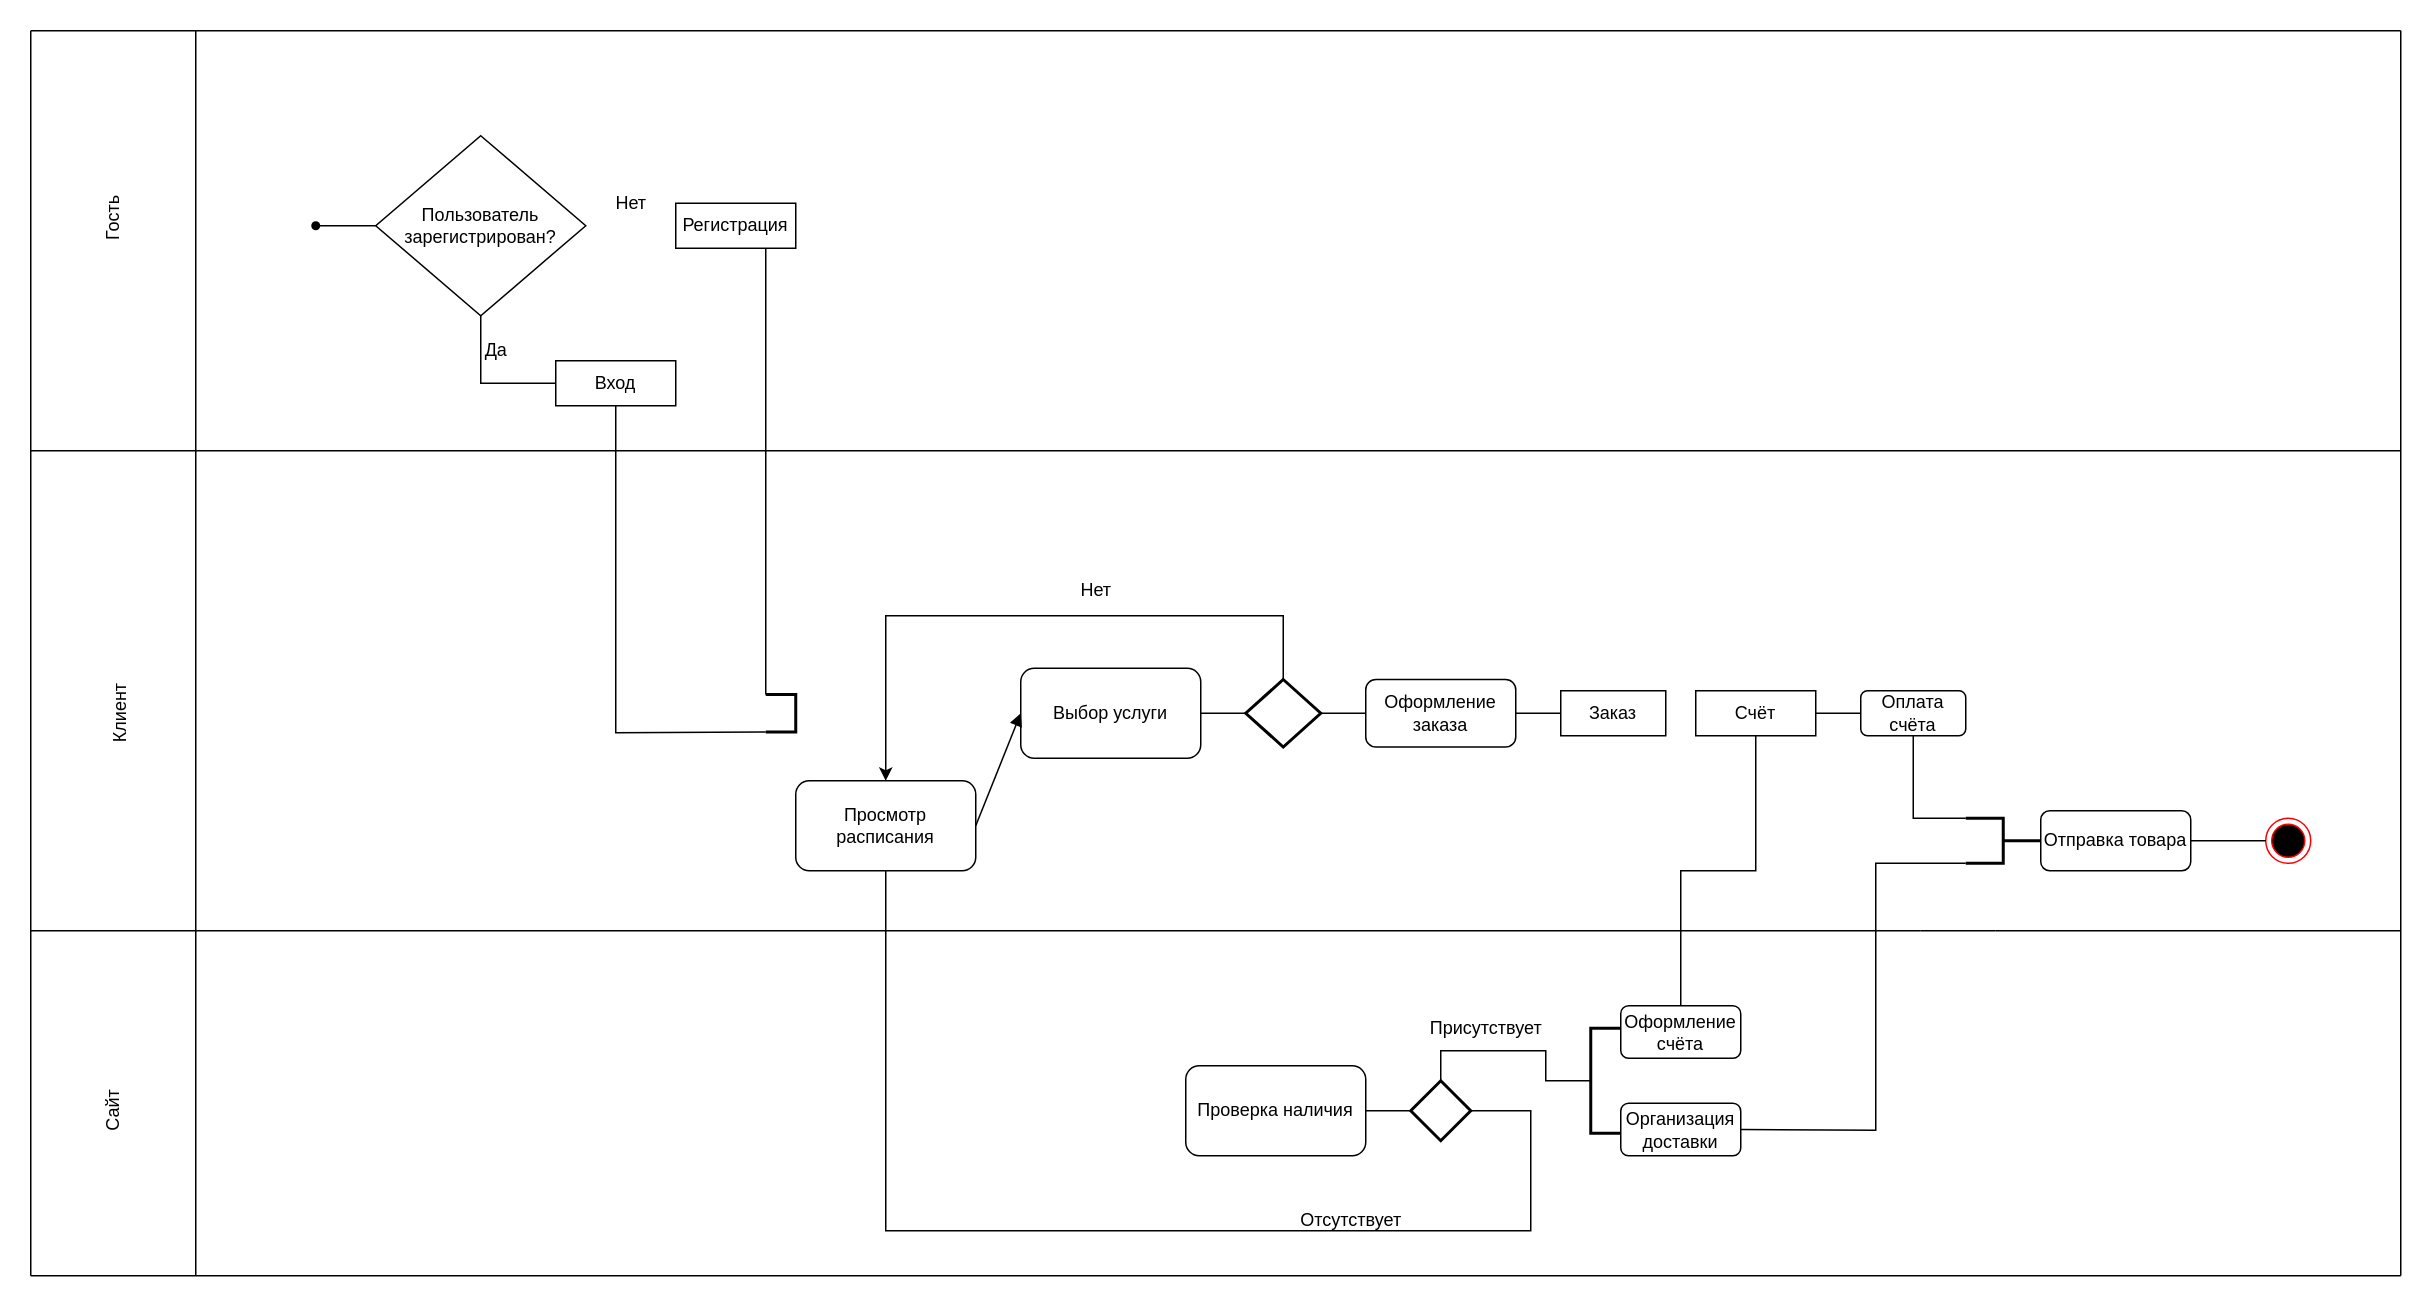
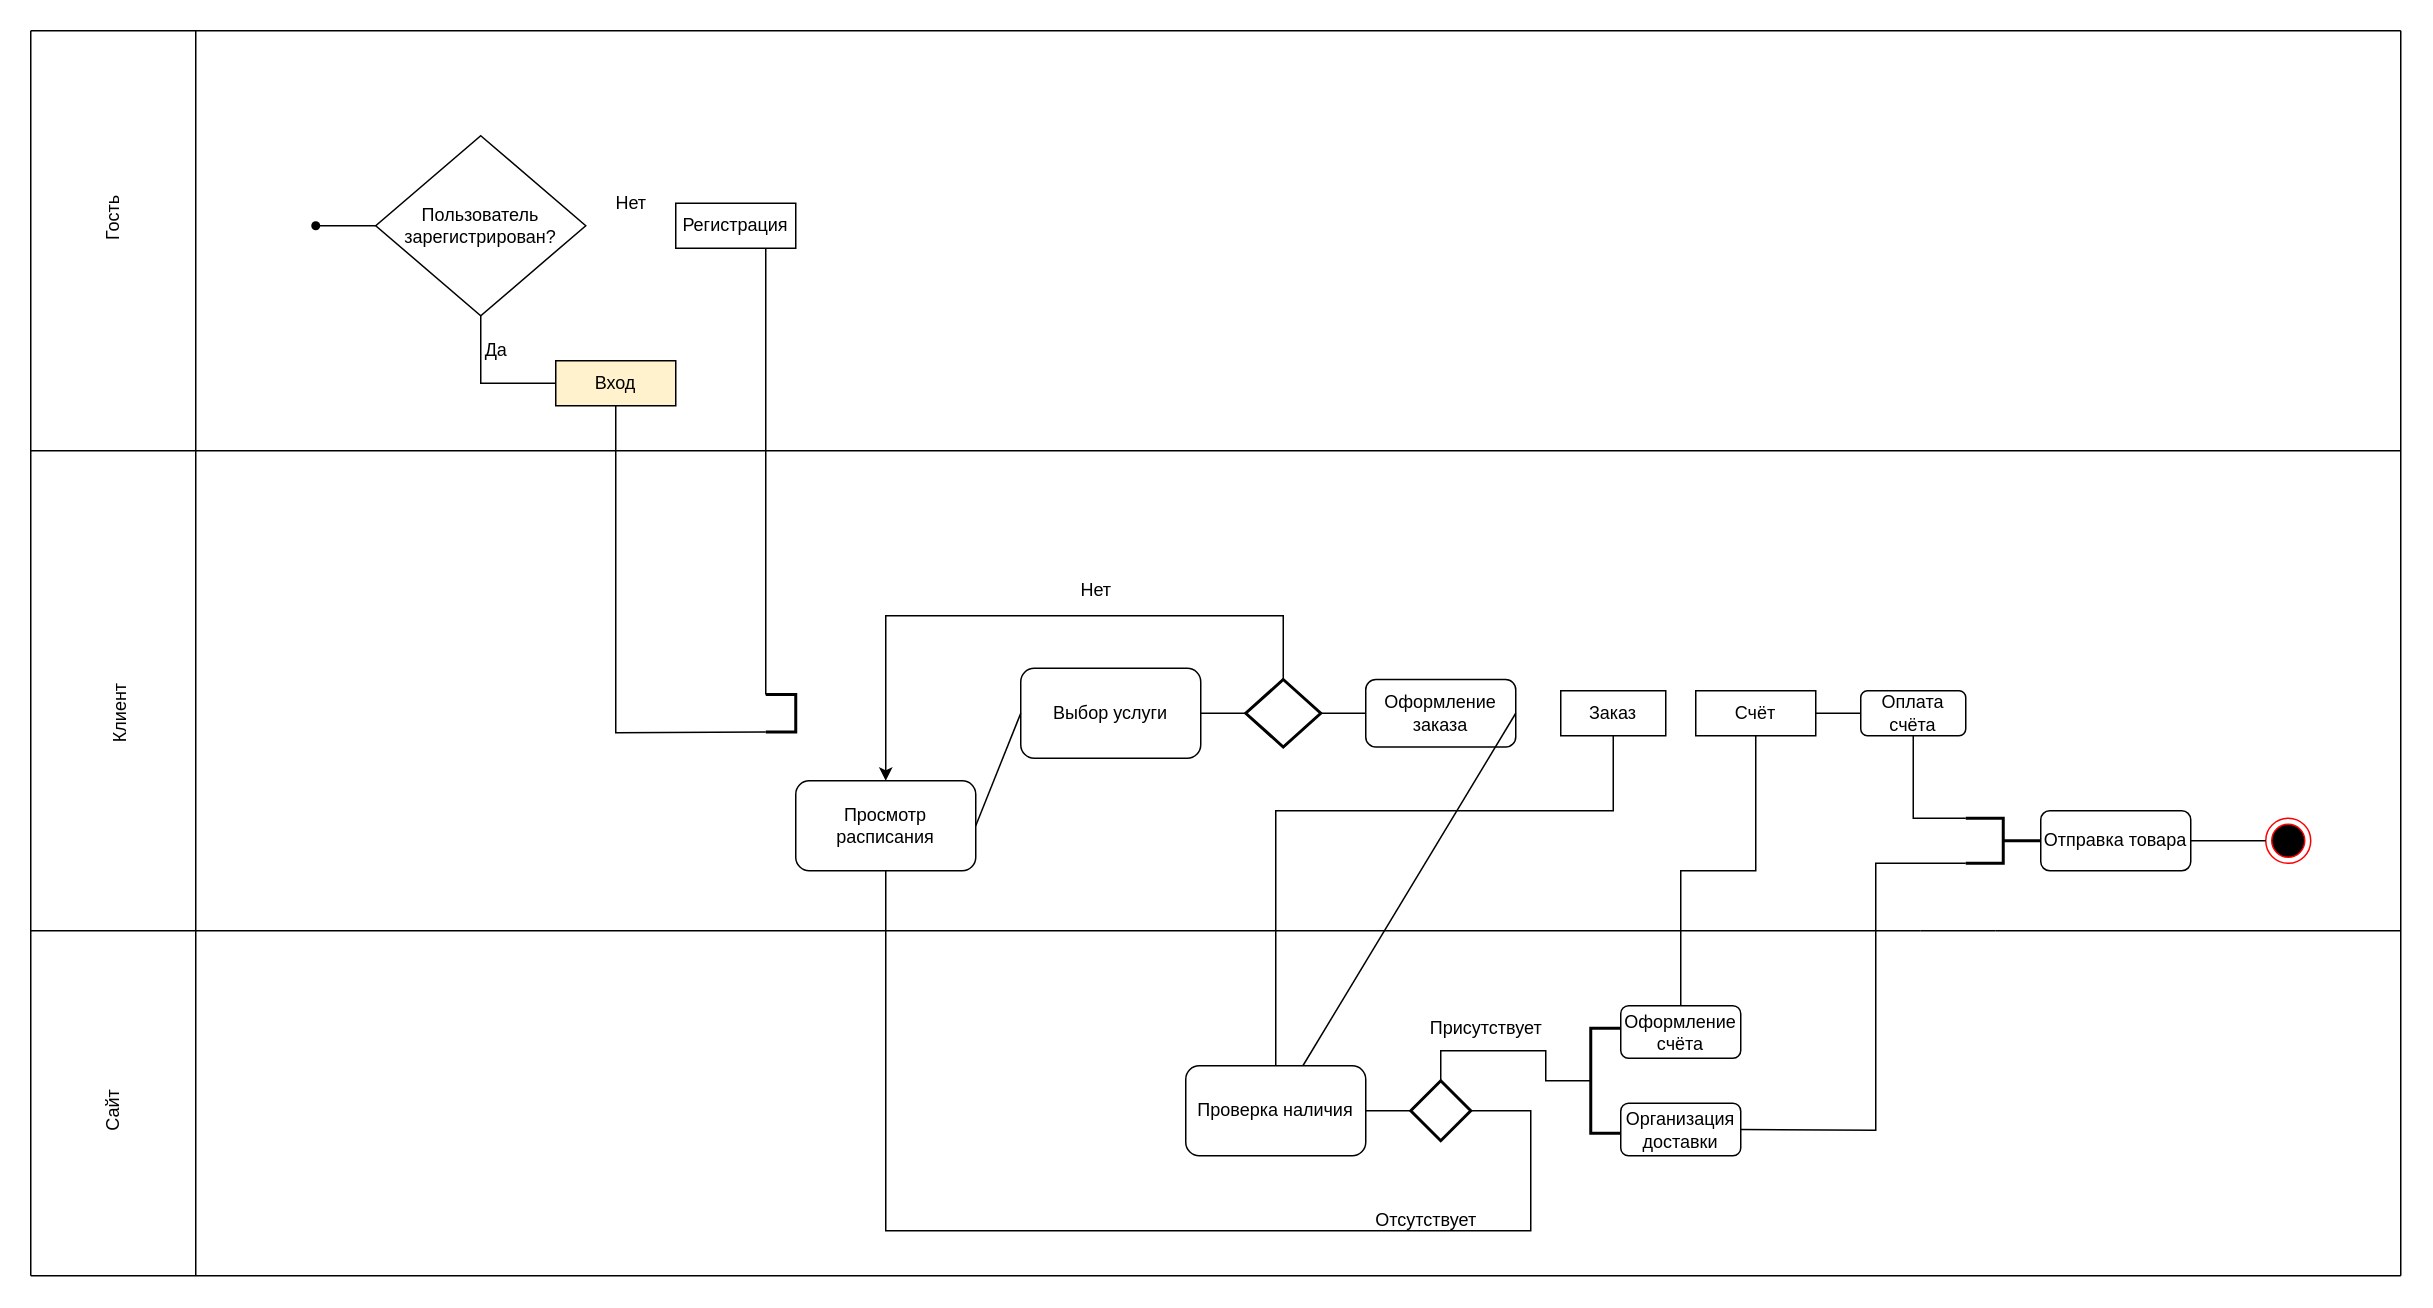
node "Вход": fillcolor #ffffff -> #fff2cc
edge "Оформление заказа" -- "Заказ": now "Оформление заказа" -- "Проверка наличия"
edge "Просмотр расписания" -> "Выбор услуги": arrowhead block -> none
edge "Заказ" -- "Проверка наличия": added
node "Отсутствует": moved (1351, 1220) -> (1426, 1220)
